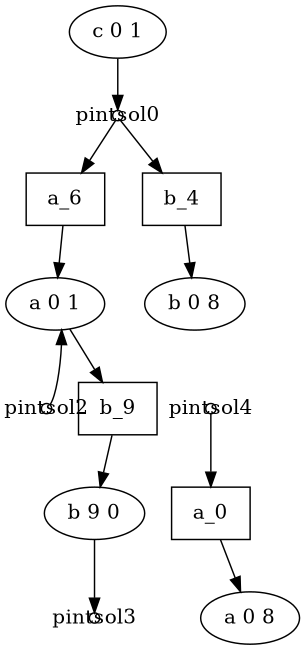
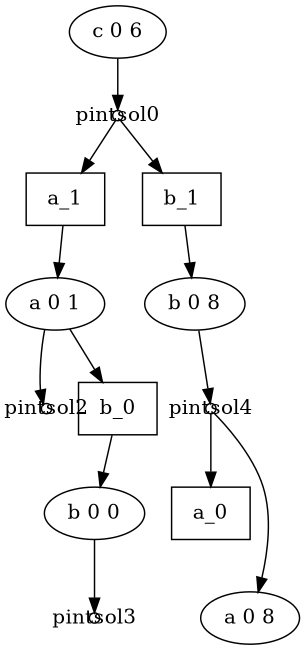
node "c 0 1": label "c 0 1" -> "c 0 6"
node "a_6": label "a_6" -> "a_1"
node "b_4": label "b_4" -> "b_1"
edge "b 0 8" -> "pintsol4": added
edge "pintsol2" -> "a 0 1": reversed
node "b_9": label "b_9" -> "b_0"
node "b 9 0": label "b 9 0" -> "b 0 0"
edge "a_0" -> "a 0 8": now "pintsol4" -> "a 0 8"
